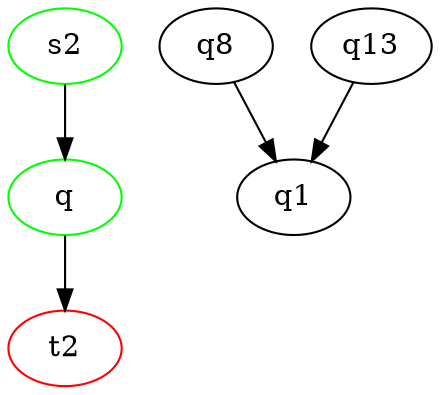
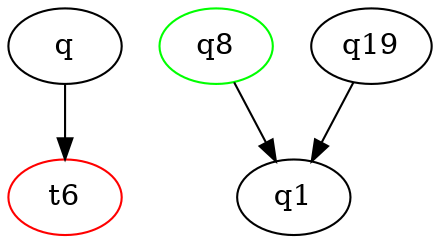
node "s2": removed
node "q8": color black -> green
node "q13": label "q13" -> "q19"
node "q": color green -> black
node "t2": label "t2" -> "t6"
